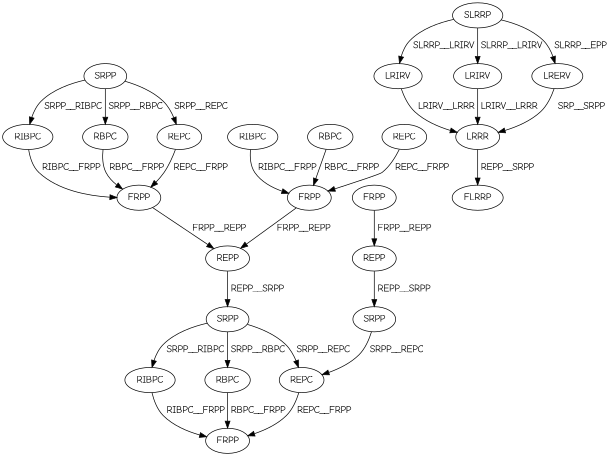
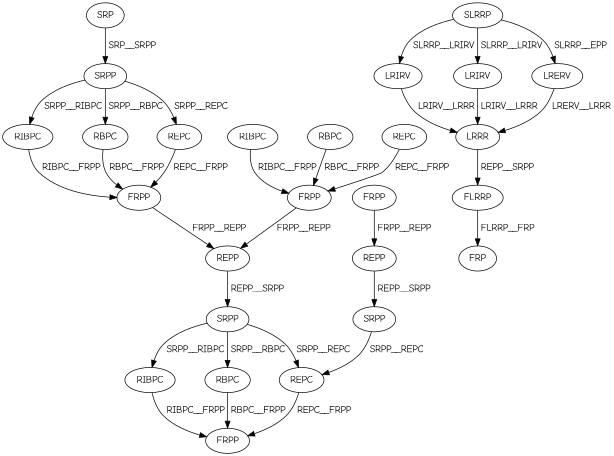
node "SRP": added
edge "LRERV" -> "LRRR": label " SRP__SRPP" -> " LRERV__LRRR"
node "FRP": added
